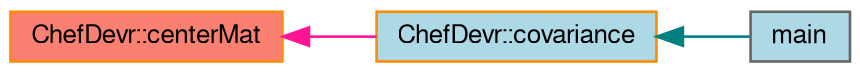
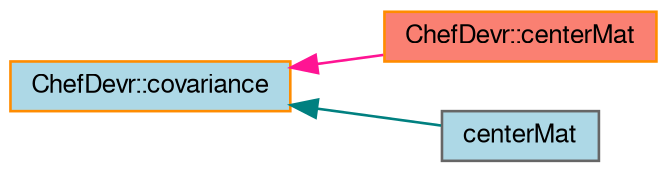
edge "ChefDevr::covariance" -> "ChefDevr::centerMat": reversed
node "main": label "main" -> "centerMat"
